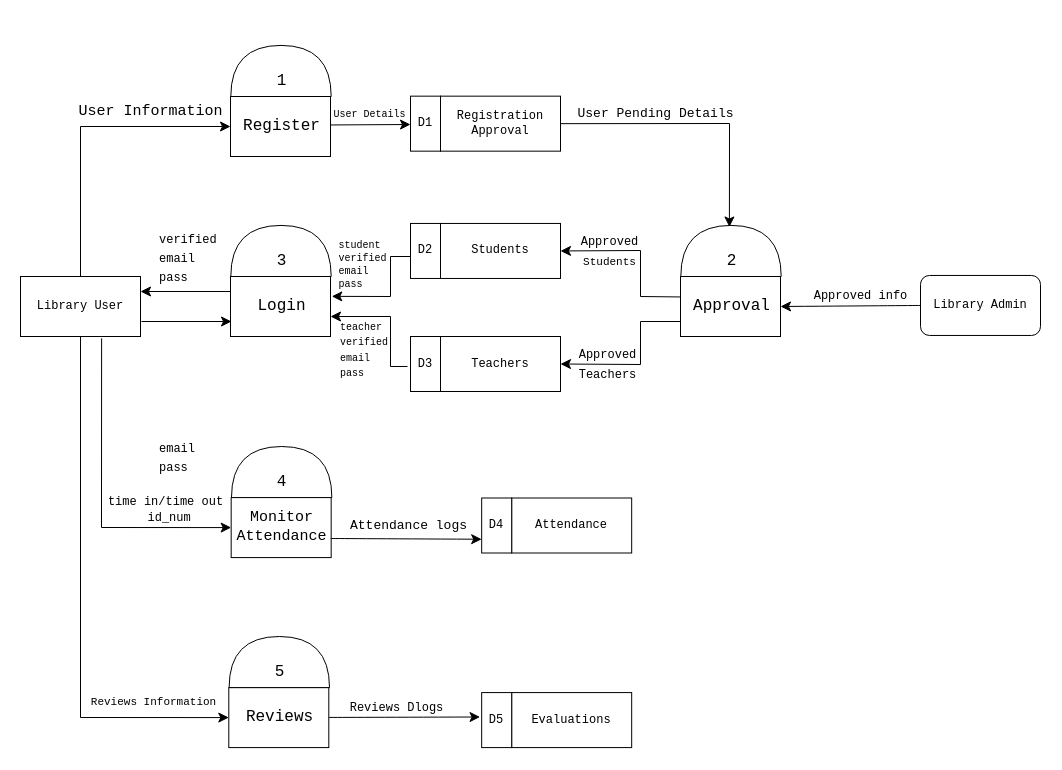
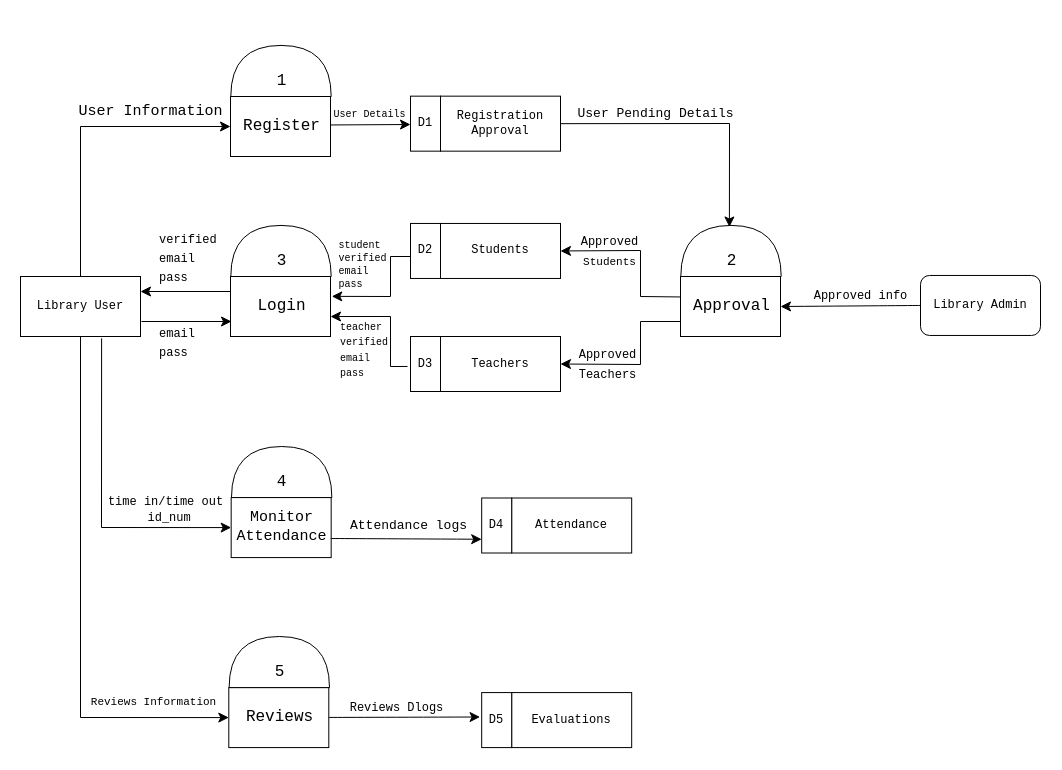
node "email pass": moved (188, 448) -> (188, 333)
